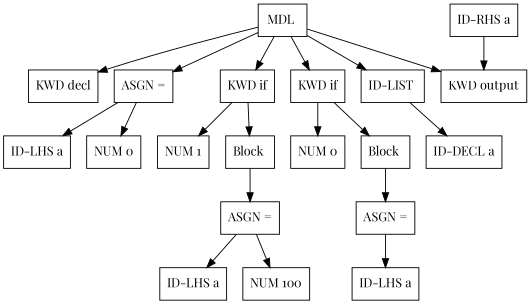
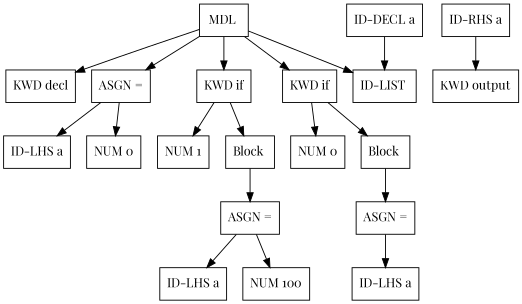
edge "MDL" -> "KWD output": removed
edge "ID-LIST" -> "ID-DECL a": reversed
